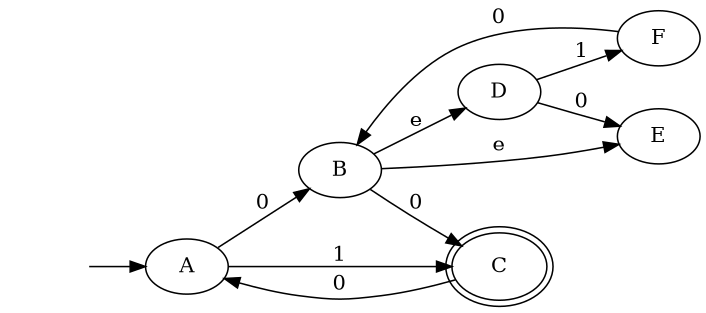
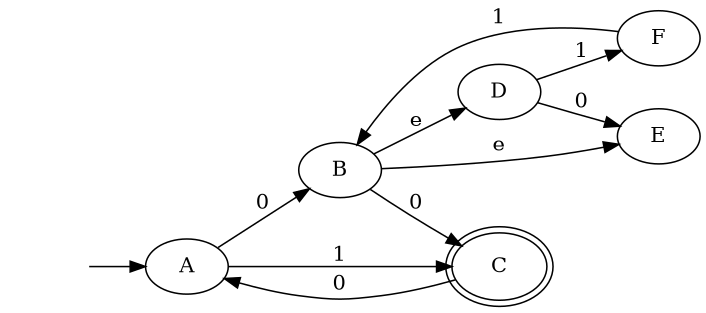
edge "F" -> "B": label "0" -> "1"
